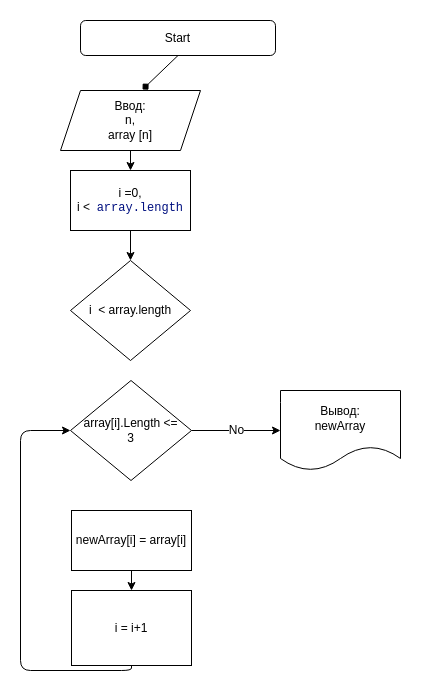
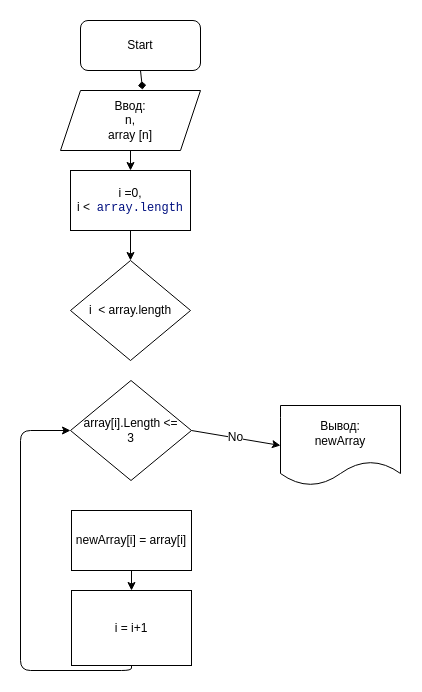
node "Start": size 195x35 -> 120x50
node "Вывод: newArray": moved (341, 431) -> (341, 446)
